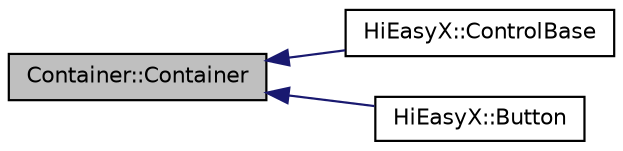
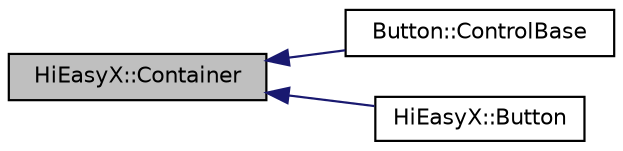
node "HiEasyX::ControlBase": label "HiEasyX::ControlBase" -> "Button::ControlBase"
node "Container::Container": label "Container::Container" -> "HiEasyX::Container"
